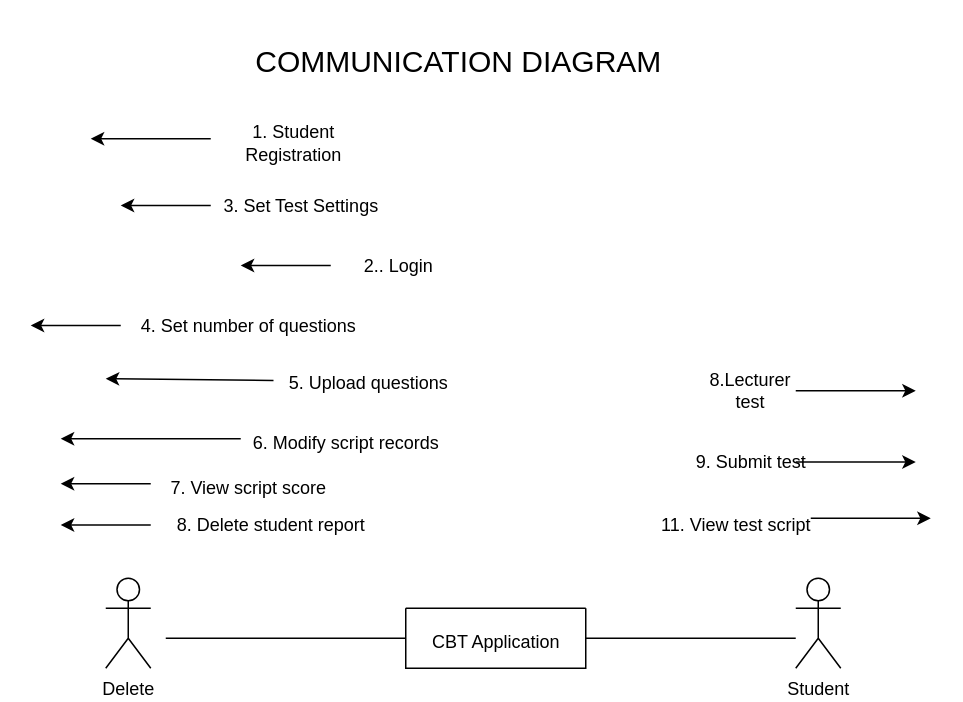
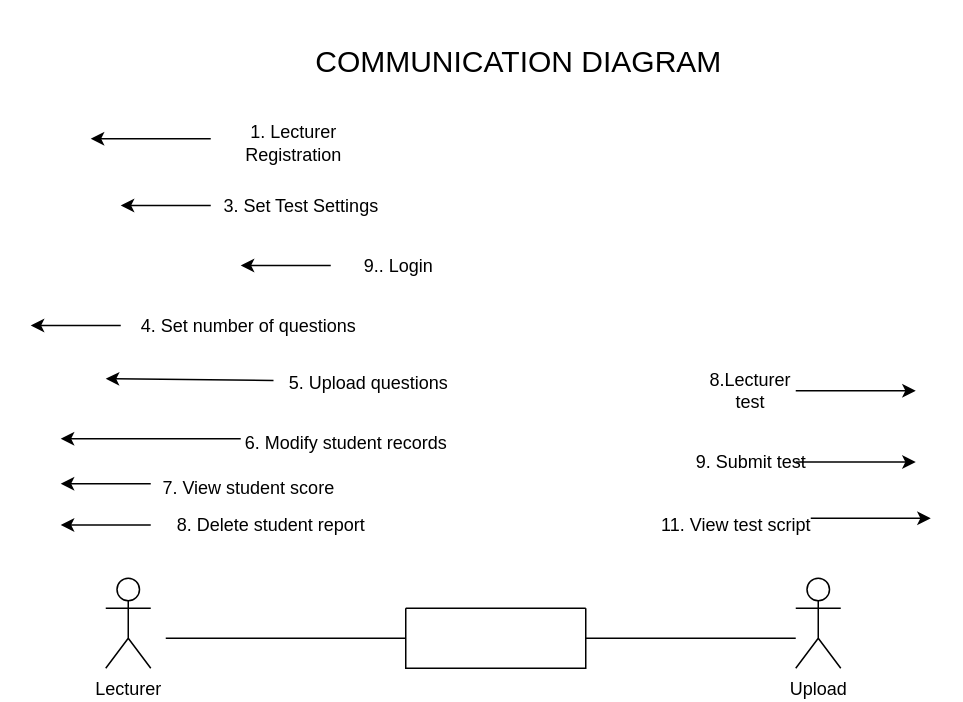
node "COMMUNICATION DIAGRAM": moved (458, 61) -> (518, 61)
node "1. Student Registration": label "1. Student Registration" -> "1. Lecturer Registration"
node "2.. Login": label "2.. Login" -> "9.. Login"
node "6. Modify script records": label "6. Modify script records" -> "6. Modify student records"
node "7. View script score": label "7. View script score" -> "7. View student score"
node "CBT Application": removed
node "Delete": label "Delete" -> "Lecturer"
node "Student": label "Student" -> "Upload"
